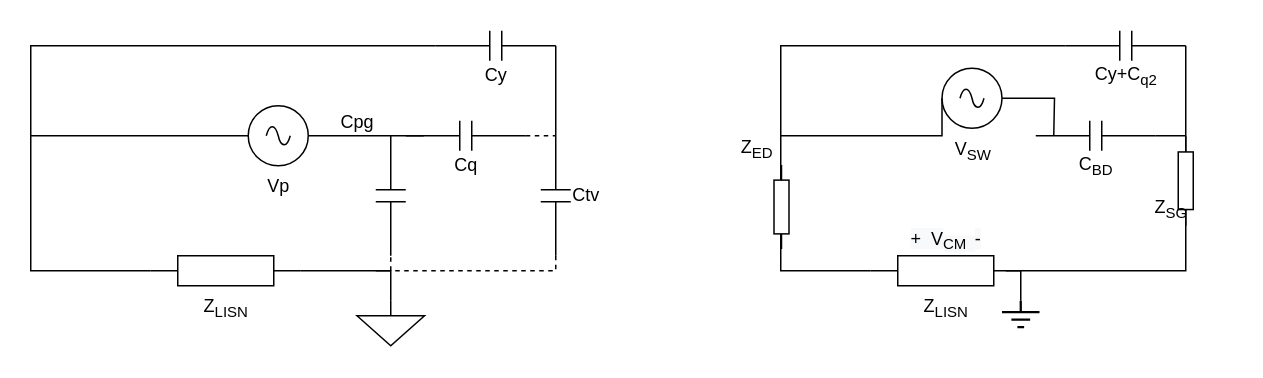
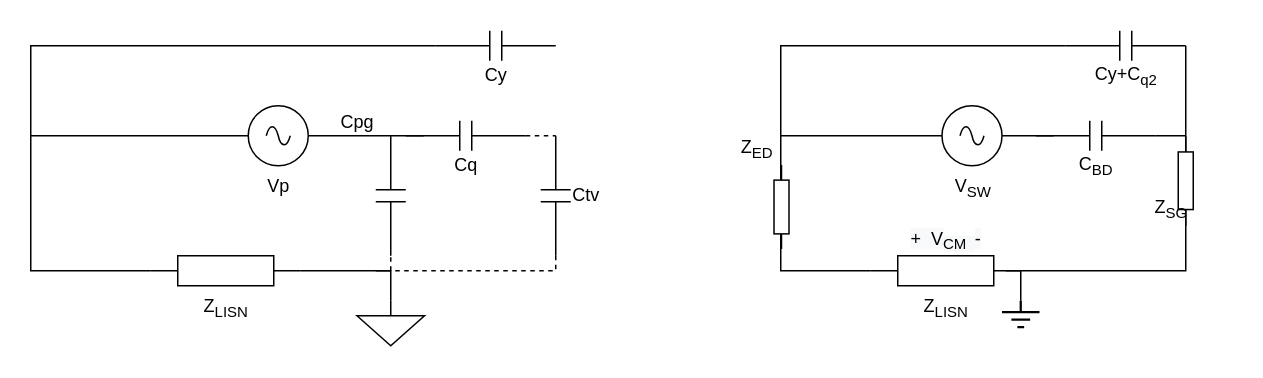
edge "Cy" -- "Ctv": removed
node "VSW": moved (972, 98) -> (972, 136)
